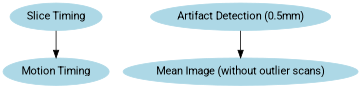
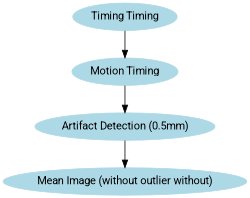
node "Slice Timing": label "Slice Timing" -> "Timing Timing"
node "Mean Image (without outlier scans)": label "Mean Image (without outlier scans)" -> "Mean Image (without outlier without)"
edge "Motion Timing" -> "Artifact Detection (0.5mm)": added
